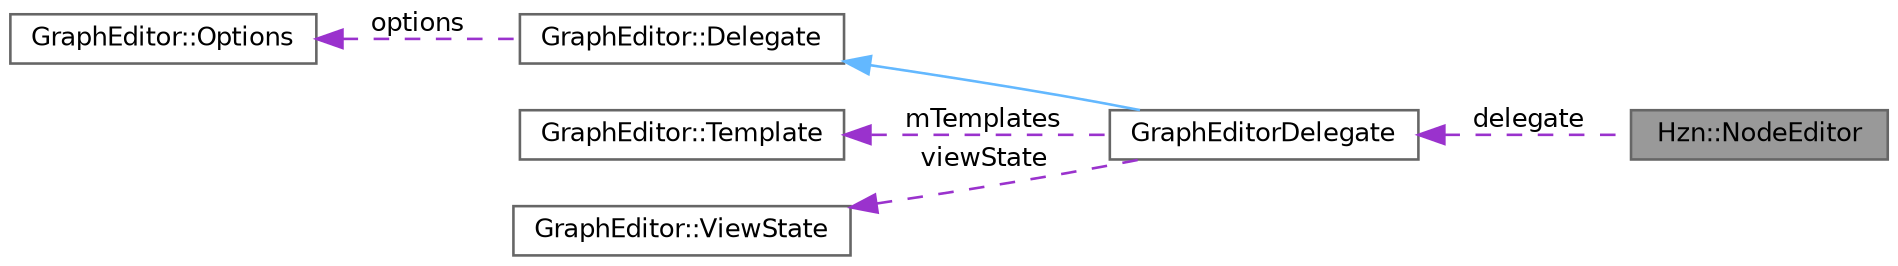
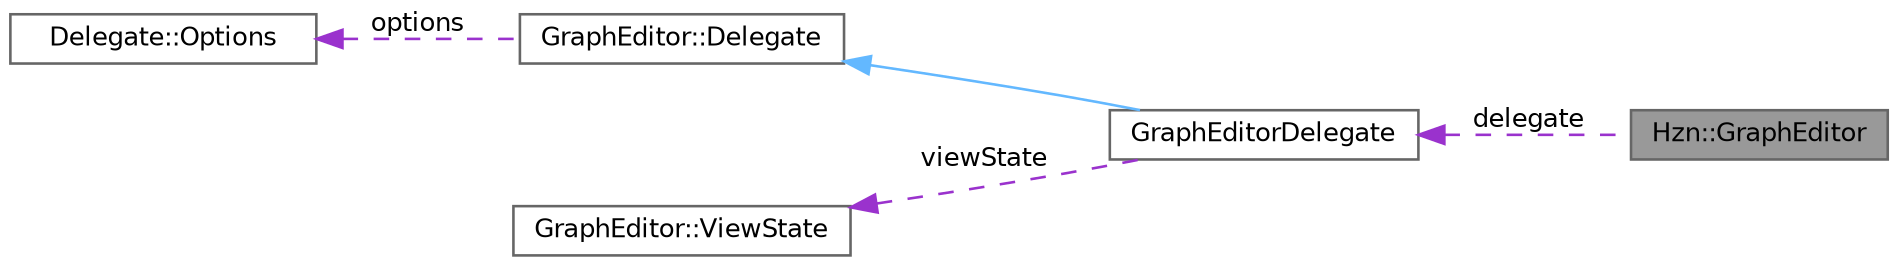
node "GraphEditor::Options": label "GraphEditor::Options" -> "Delegate::Options"
node "GraphEditor::Template": removed
node "Hzn::NodeEditor": label "Hzn::NodeEditor" -> "Hzn::GraphEditor"
